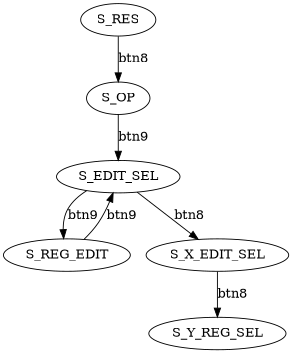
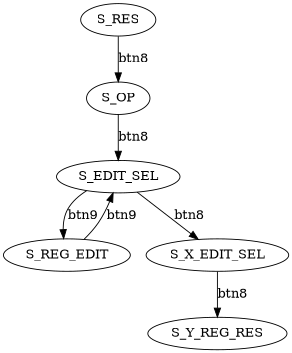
edge "S_OP" -> "S_EDIT_SEL": label "btn9" -> "btn8"
node "S_Y_REG_SEL": label "S_Y_REG_SEL" -> "S_Y_REG_RES"
